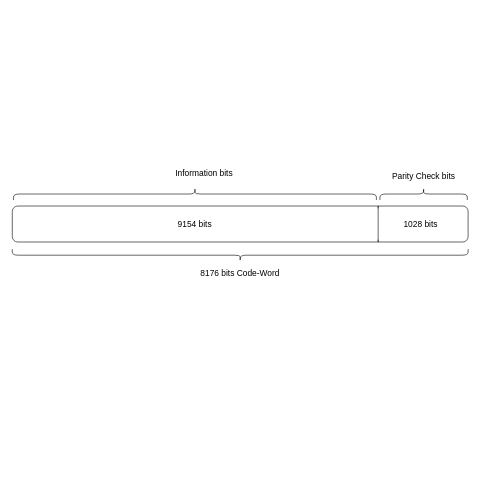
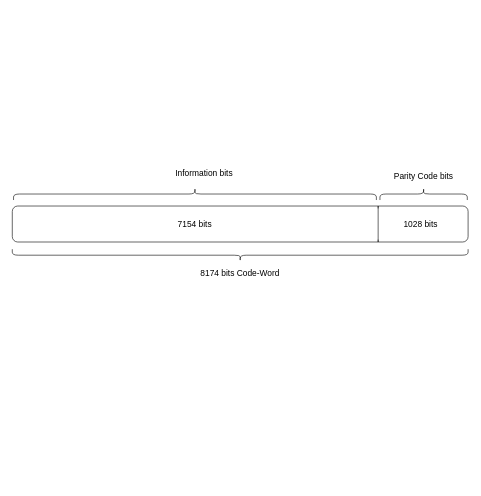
node "Parity Check bits": label "Parity Check bits" -> "Parity Code bits"
node "9154 bits": label "9154 bits" -> "7154 bits"
node "8176 bits Code-Word": label "8176 bits Code-Word" -> "8174 bits Code-Word"
